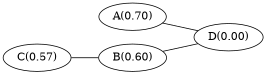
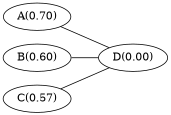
edge "C(0.57)" -- "B(0.60)": now "C(0.57)" -- "D(0.00)"
